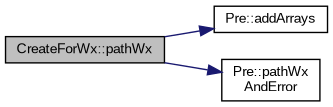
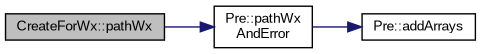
edge "CreateForWx::pathWx" -> "Pre::addArrays": now "Pre::pathWx AndError" -> "Pre::addArrays"
